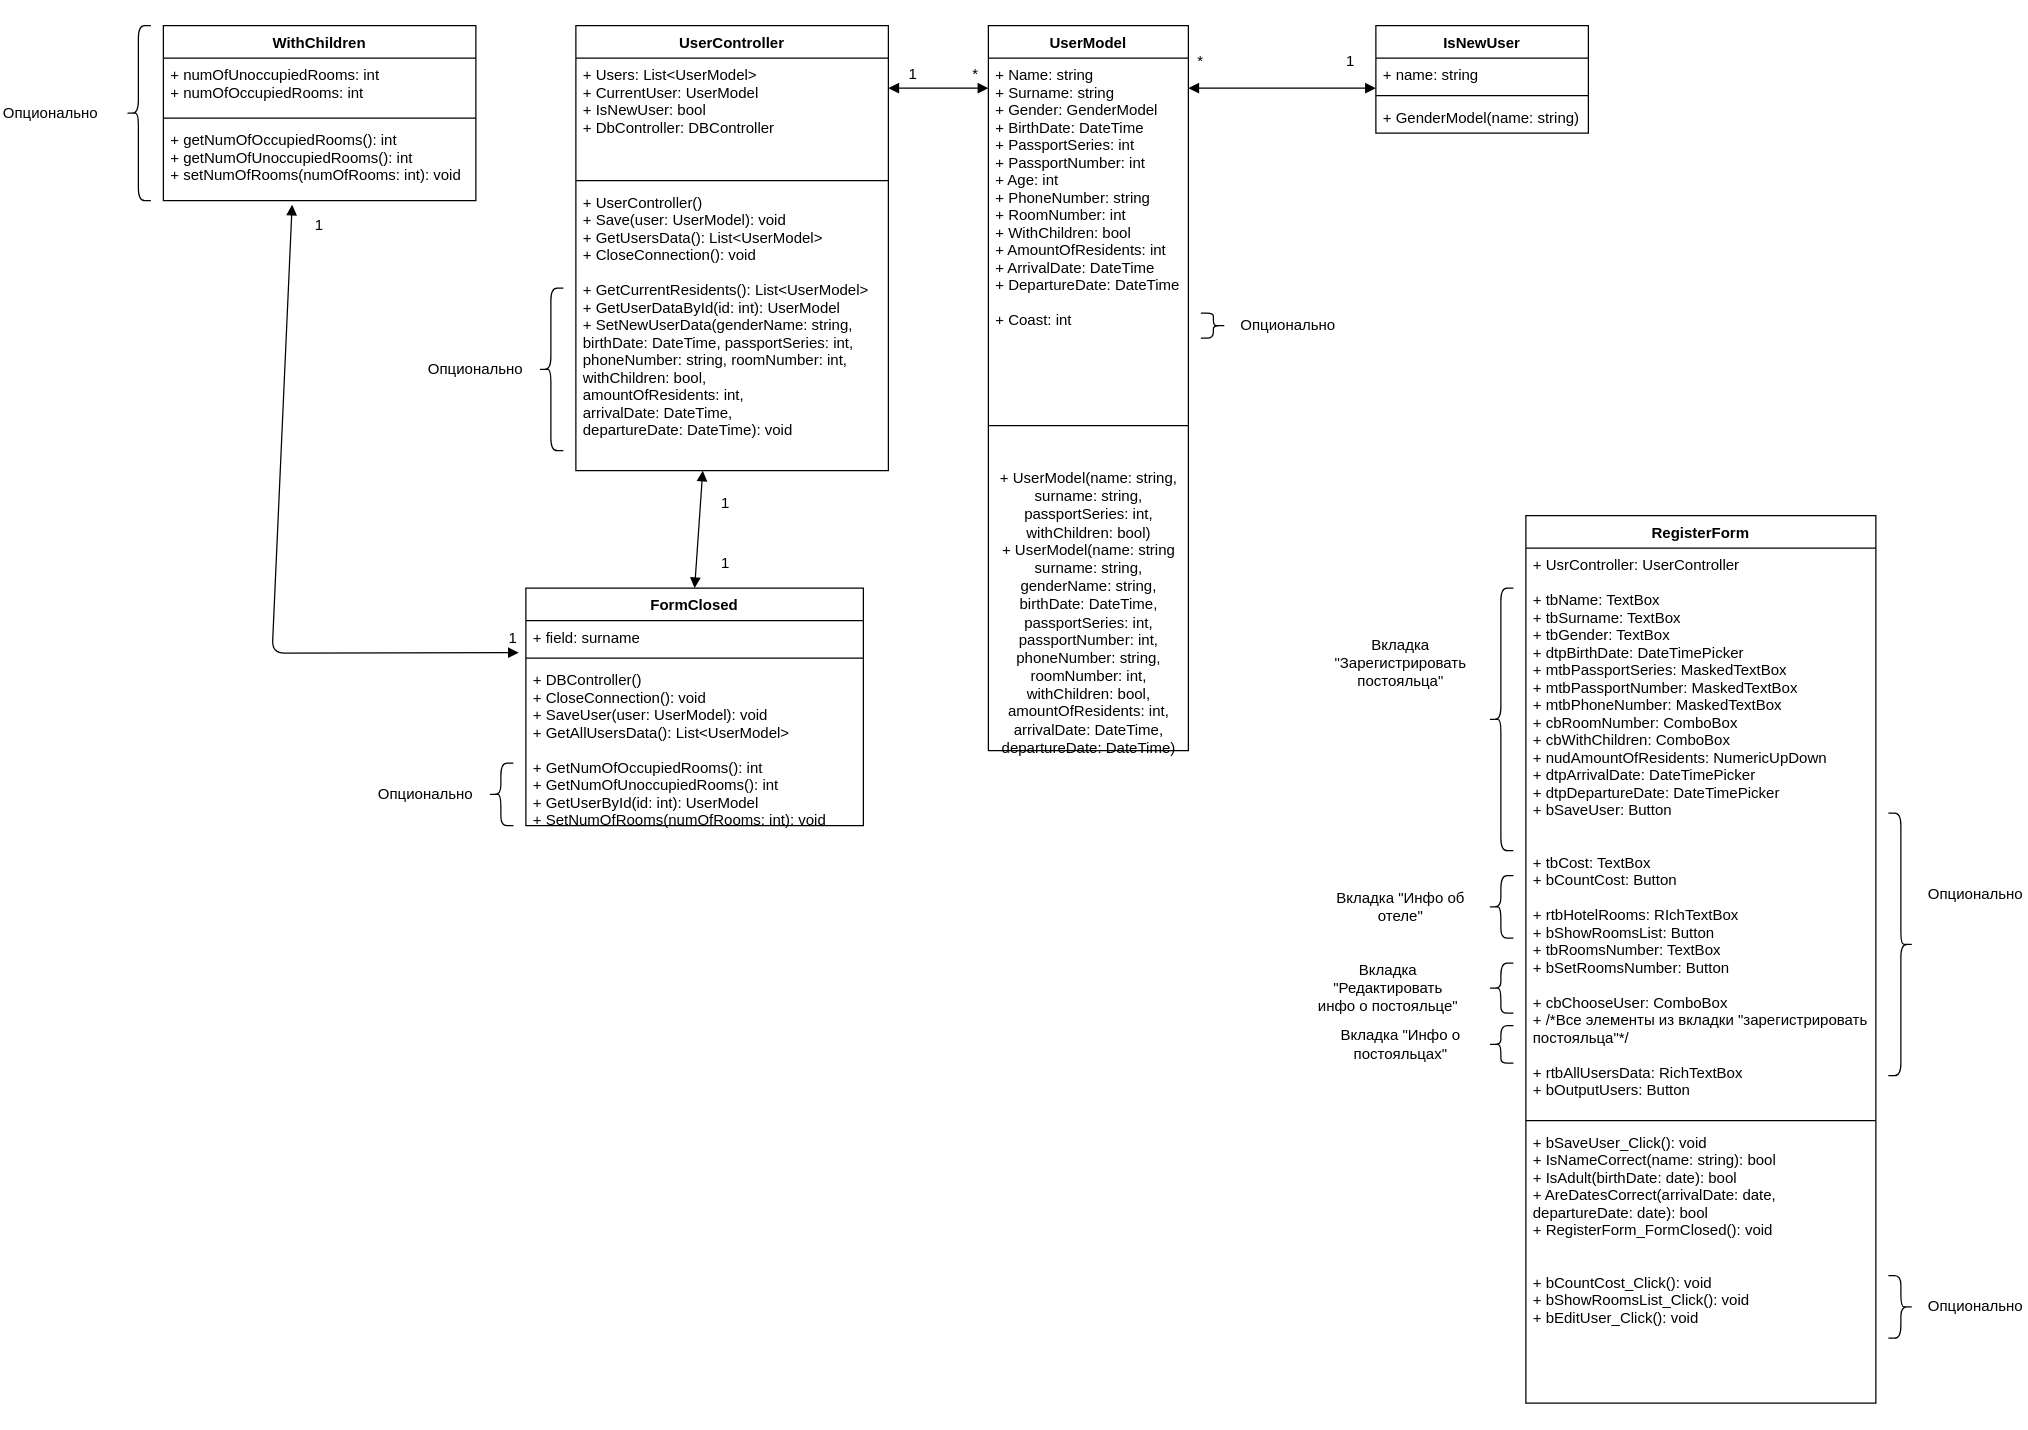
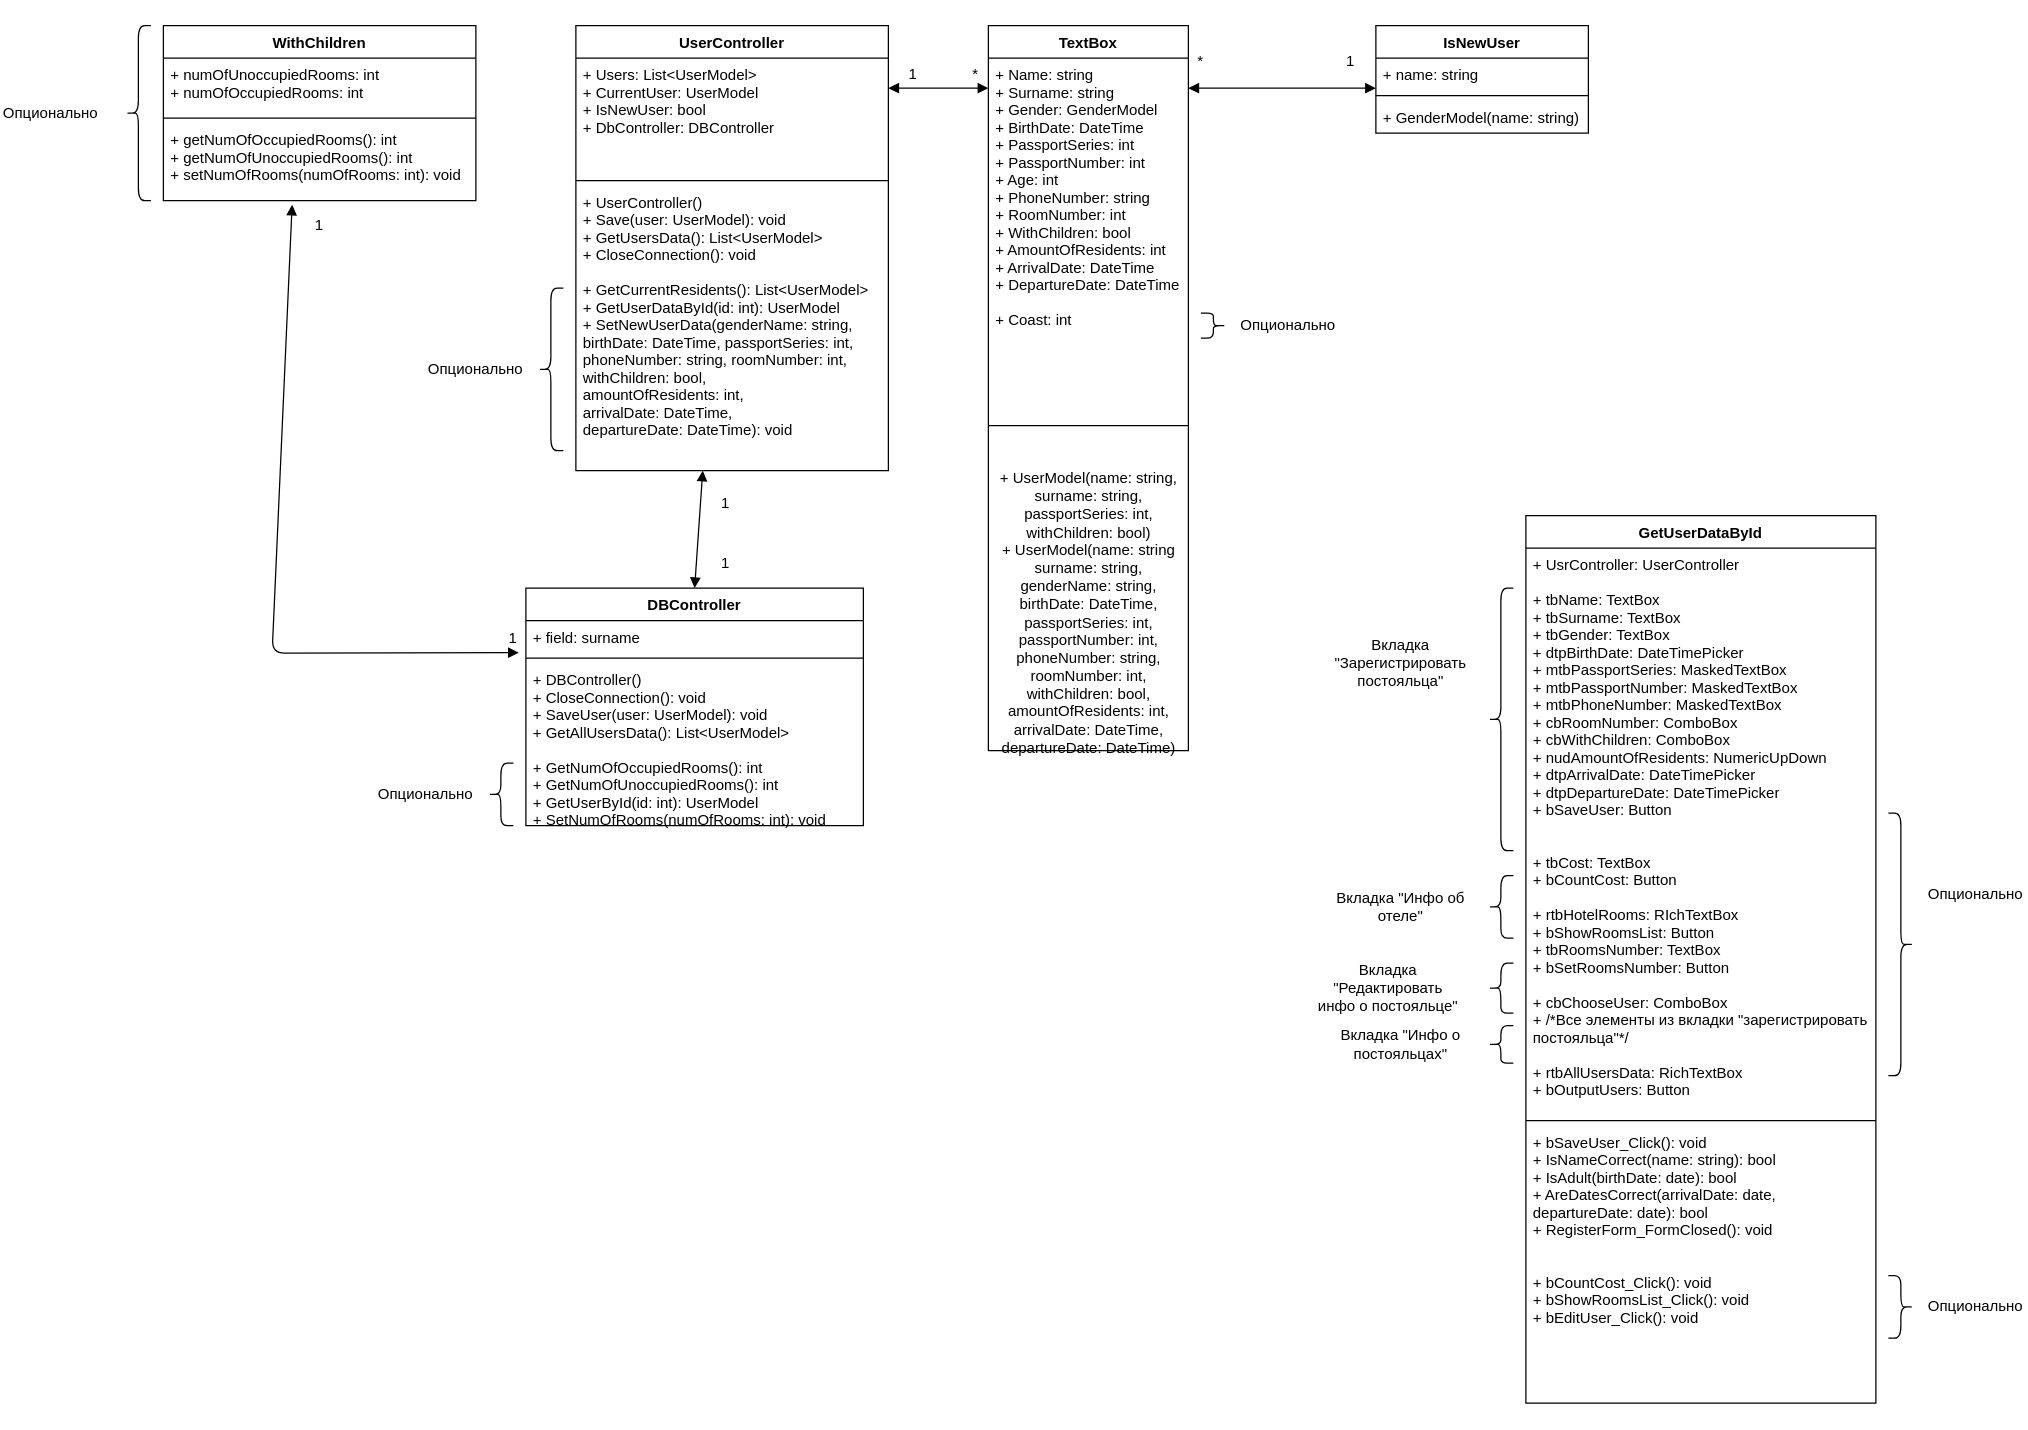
node "UserModel": label "UserModel" -> "TextBox"
node "RegisterForm": label "RegisterForm" -> "GetUserDataById"
node "FormClosed": label "FormClosed" -> "DBController"
